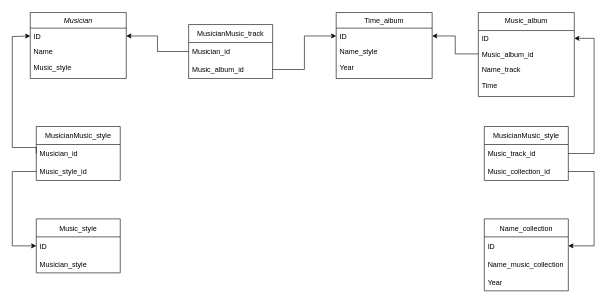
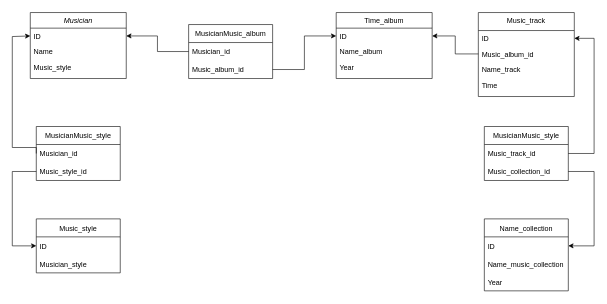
node "Music_album": label "Music_album" -> "Music_track"
node "MusicianMusic_track": label "MusicianMusic_track" -> "MusicianMusic_album"
node "Name_style": label "Name_style" -> "Name_album"
